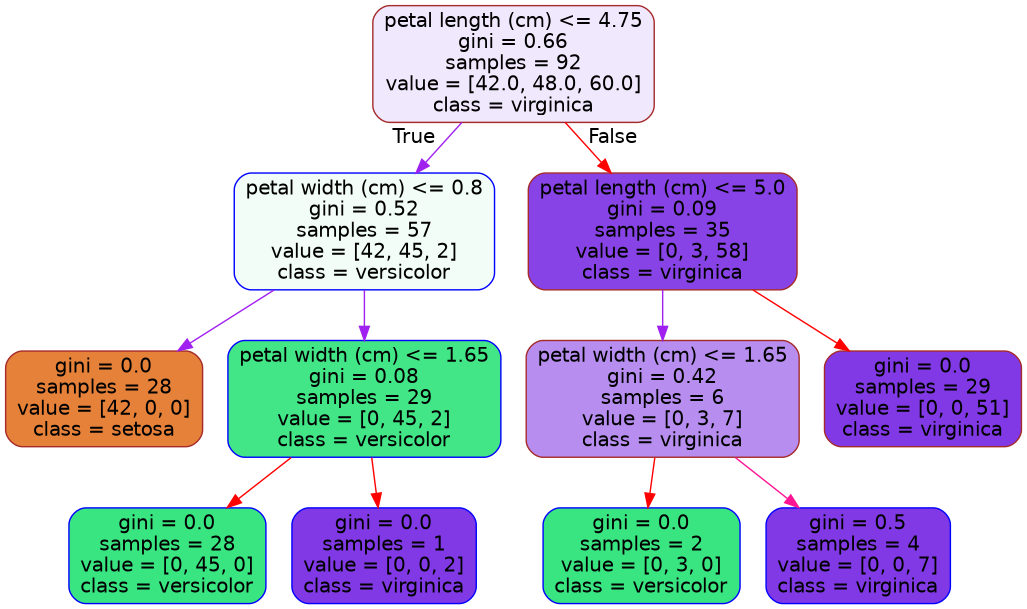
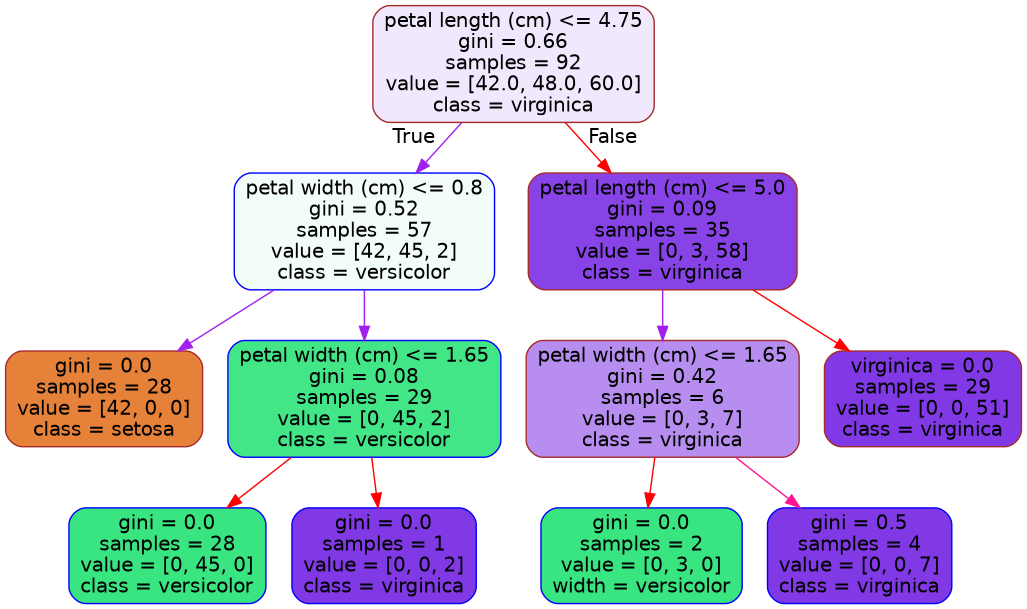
node "gini = 0.0 samples = 29 value = [0, 0, 51] class = virginica": label "gini = 0.0 samples = 29 value = [0, 0, 51] class = virginica" -> "virginica = 0.0 samples = 29 value = [0, 0, 51] class = virginica"
node "gini = 0.0 samples = 2 value = [0, 3, 0] class = versicolor": label "gini = 0.0 samples = 2 value = [0, 3, 0] class = versicolor" -> "gini = 0.0 samples = 2 value = [0, 3, 0] width = versicolor"
